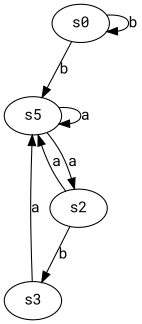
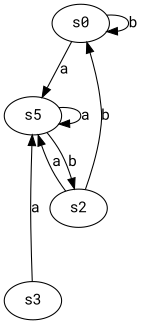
edge "s0" -> "s5": label "b" -> "a"
edge "s5" -> "s2": label "a" -> "b"
edge "s2" -> "s3": now "s2" -> "s0"
